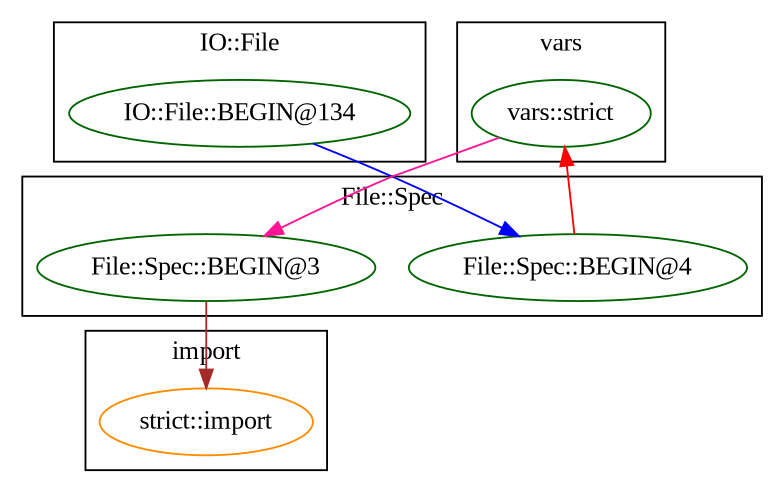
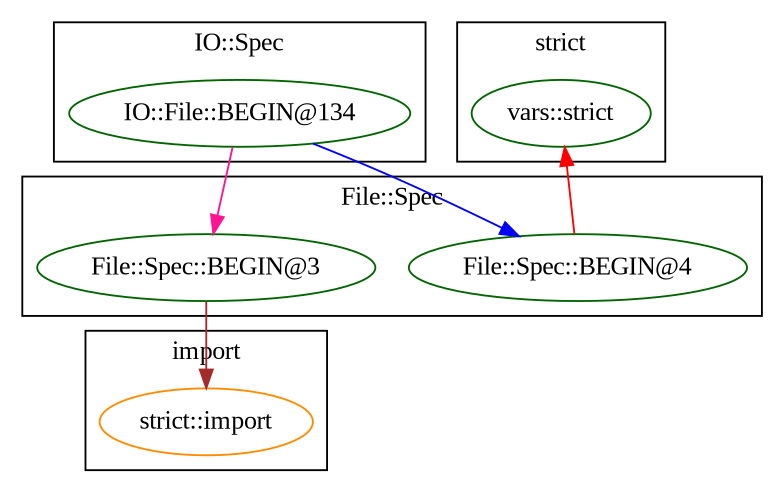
cluster "IO::File": label "IO::File" -> "IO::Spec"
cluster "vars": label "vars" -> "strict"
edge "vars::strict" -> "File::Spec::BEGIN@3": now "IO::File::BEGIN@134" -> "File::Spec::BEGIN@3"
